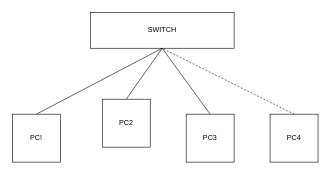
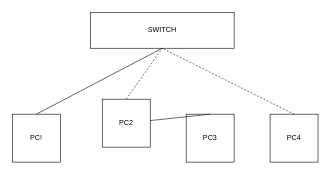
edge "SWITCH" -- "PC2": style solid -> dashed
edge "SWITCH" -- "PC3": now "PC2" -- "PC3"
